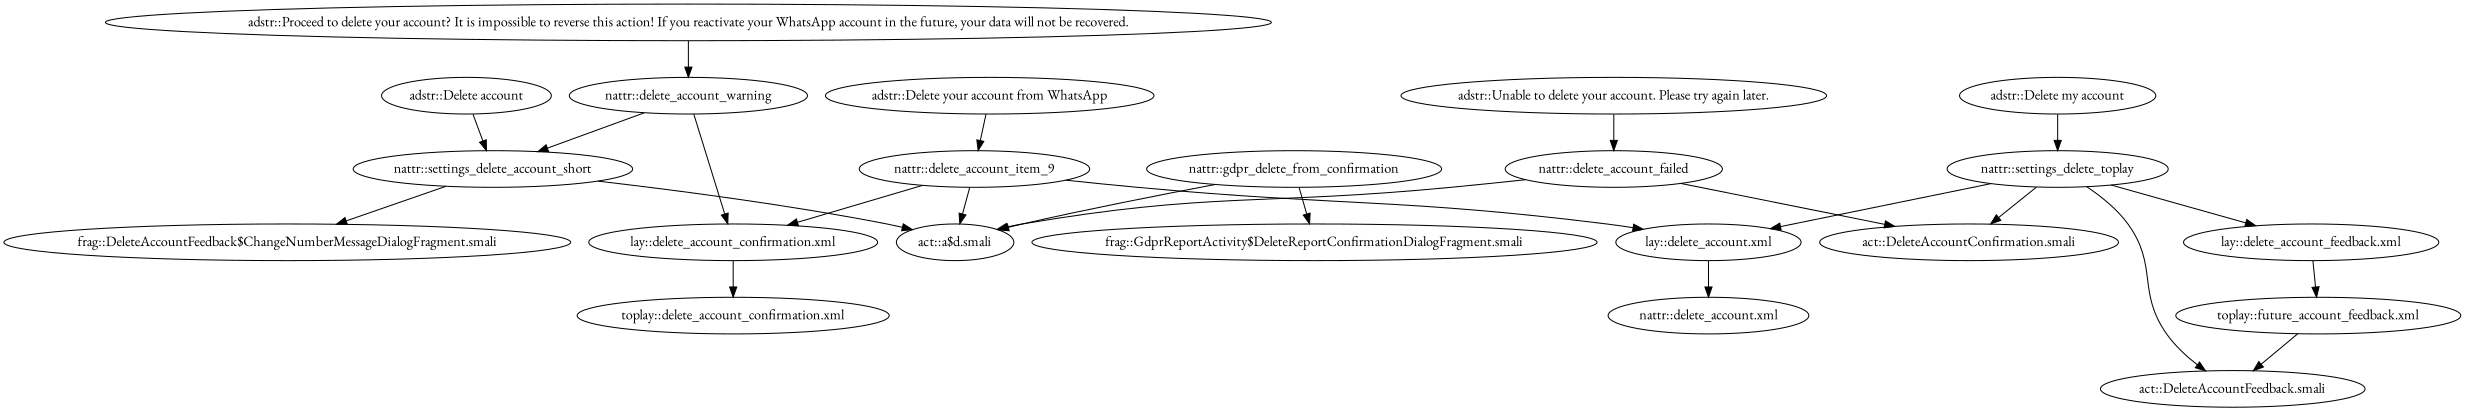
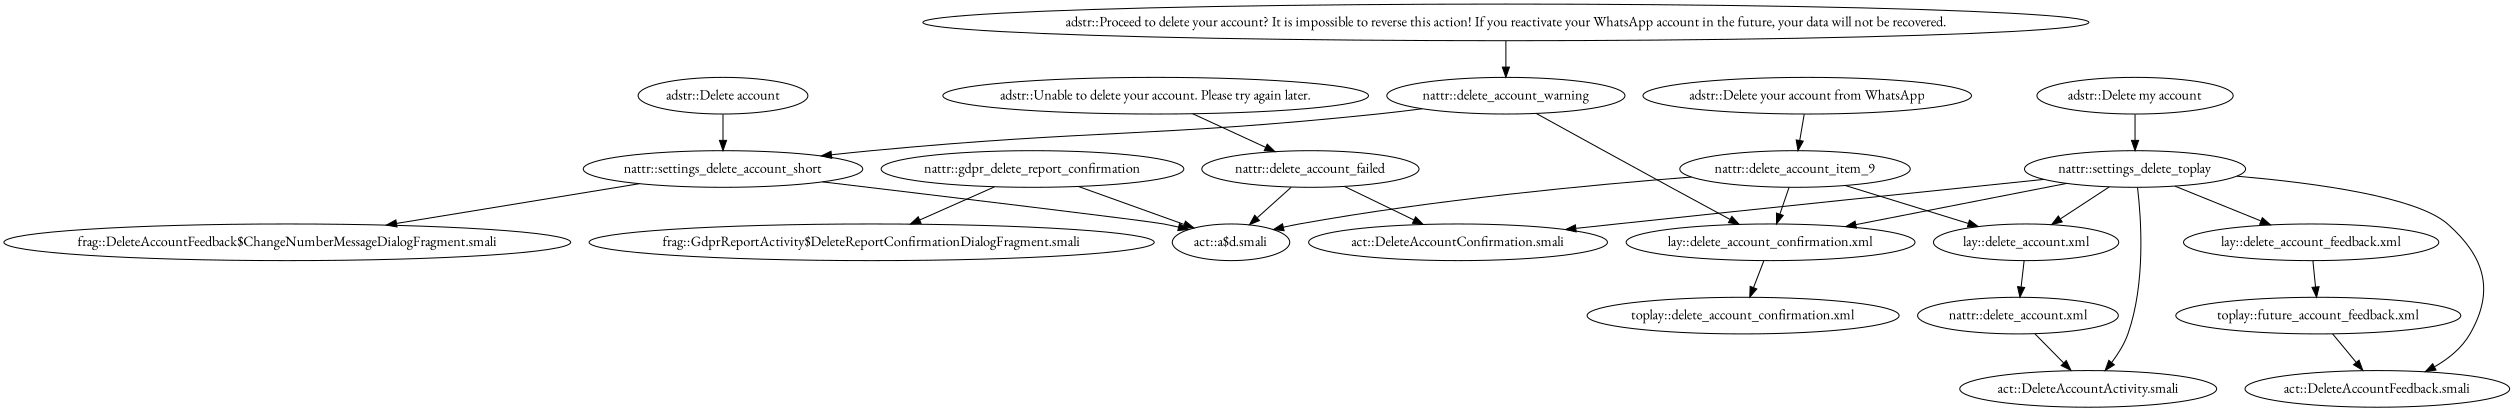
node "nattr::gdpr_delete_from_confirmation": label "nattr::gdpr_delete_from_confirmation" -> "nattr::gdpr_delete_report_confirmation"
edge "nattr::settings_delete_toplay" -> "lay::delete_account_confirmation.xml": added
node "act::DeleteAccountActivity.smali": added
